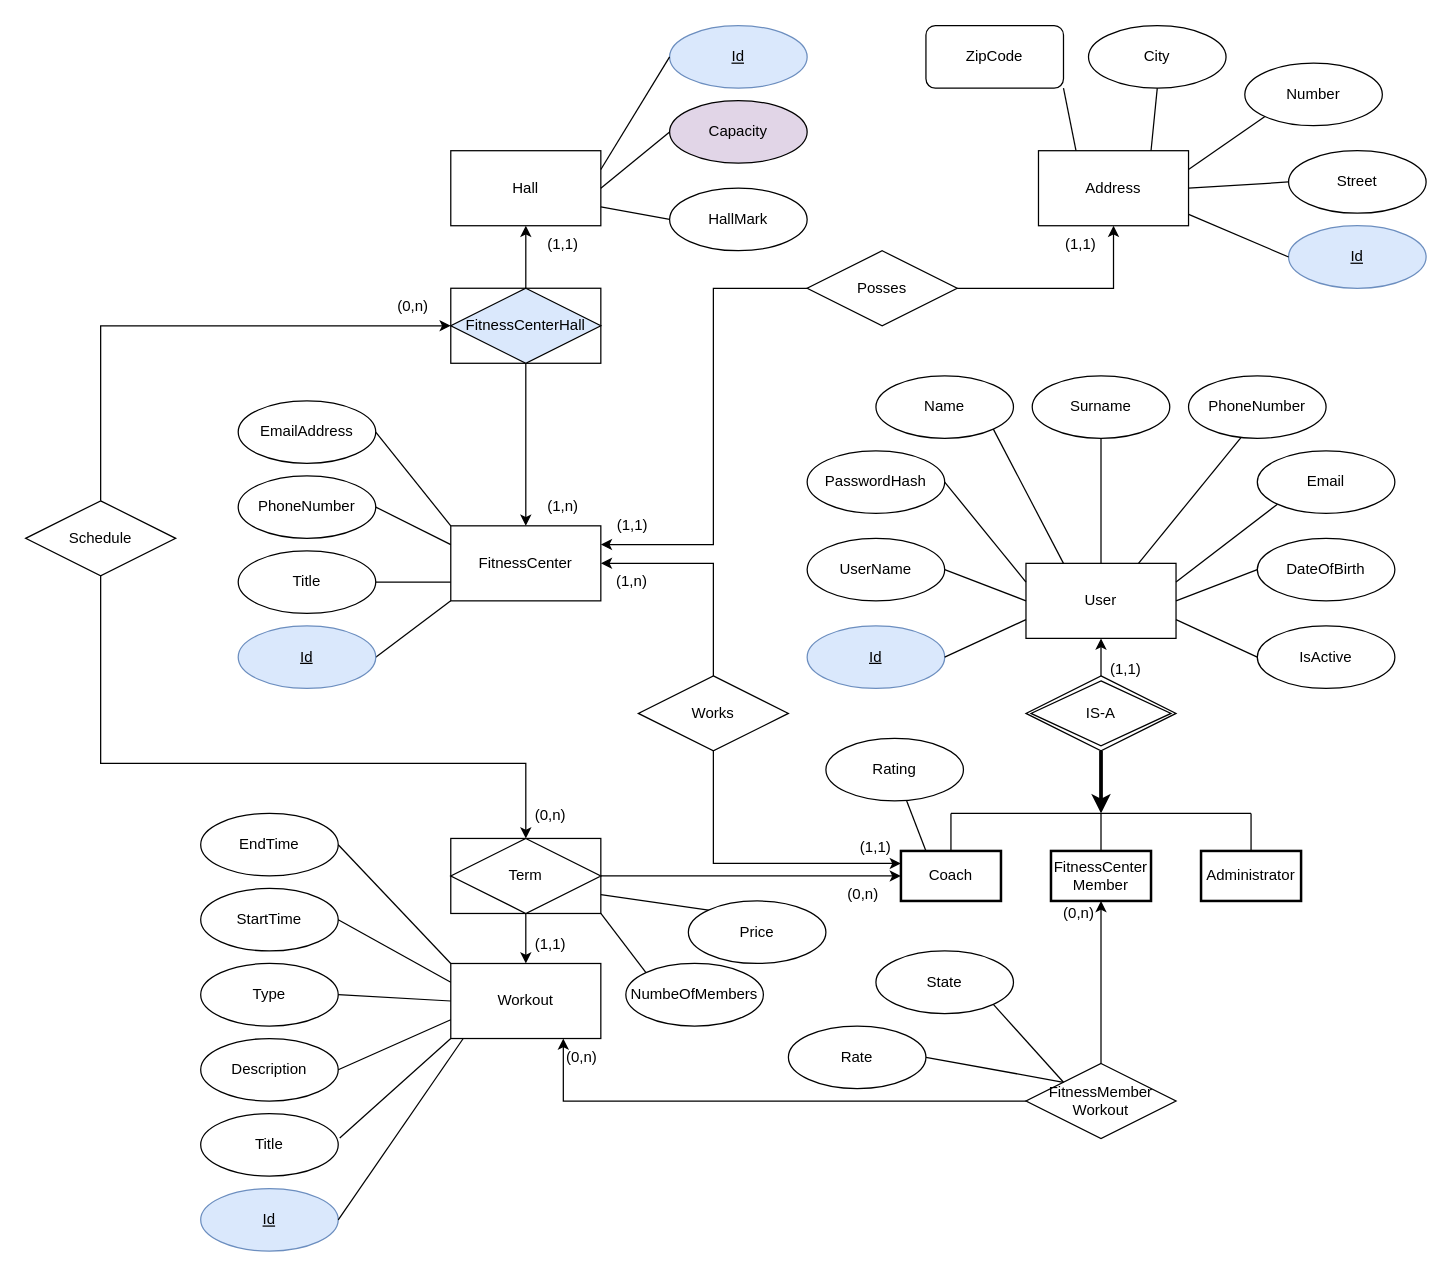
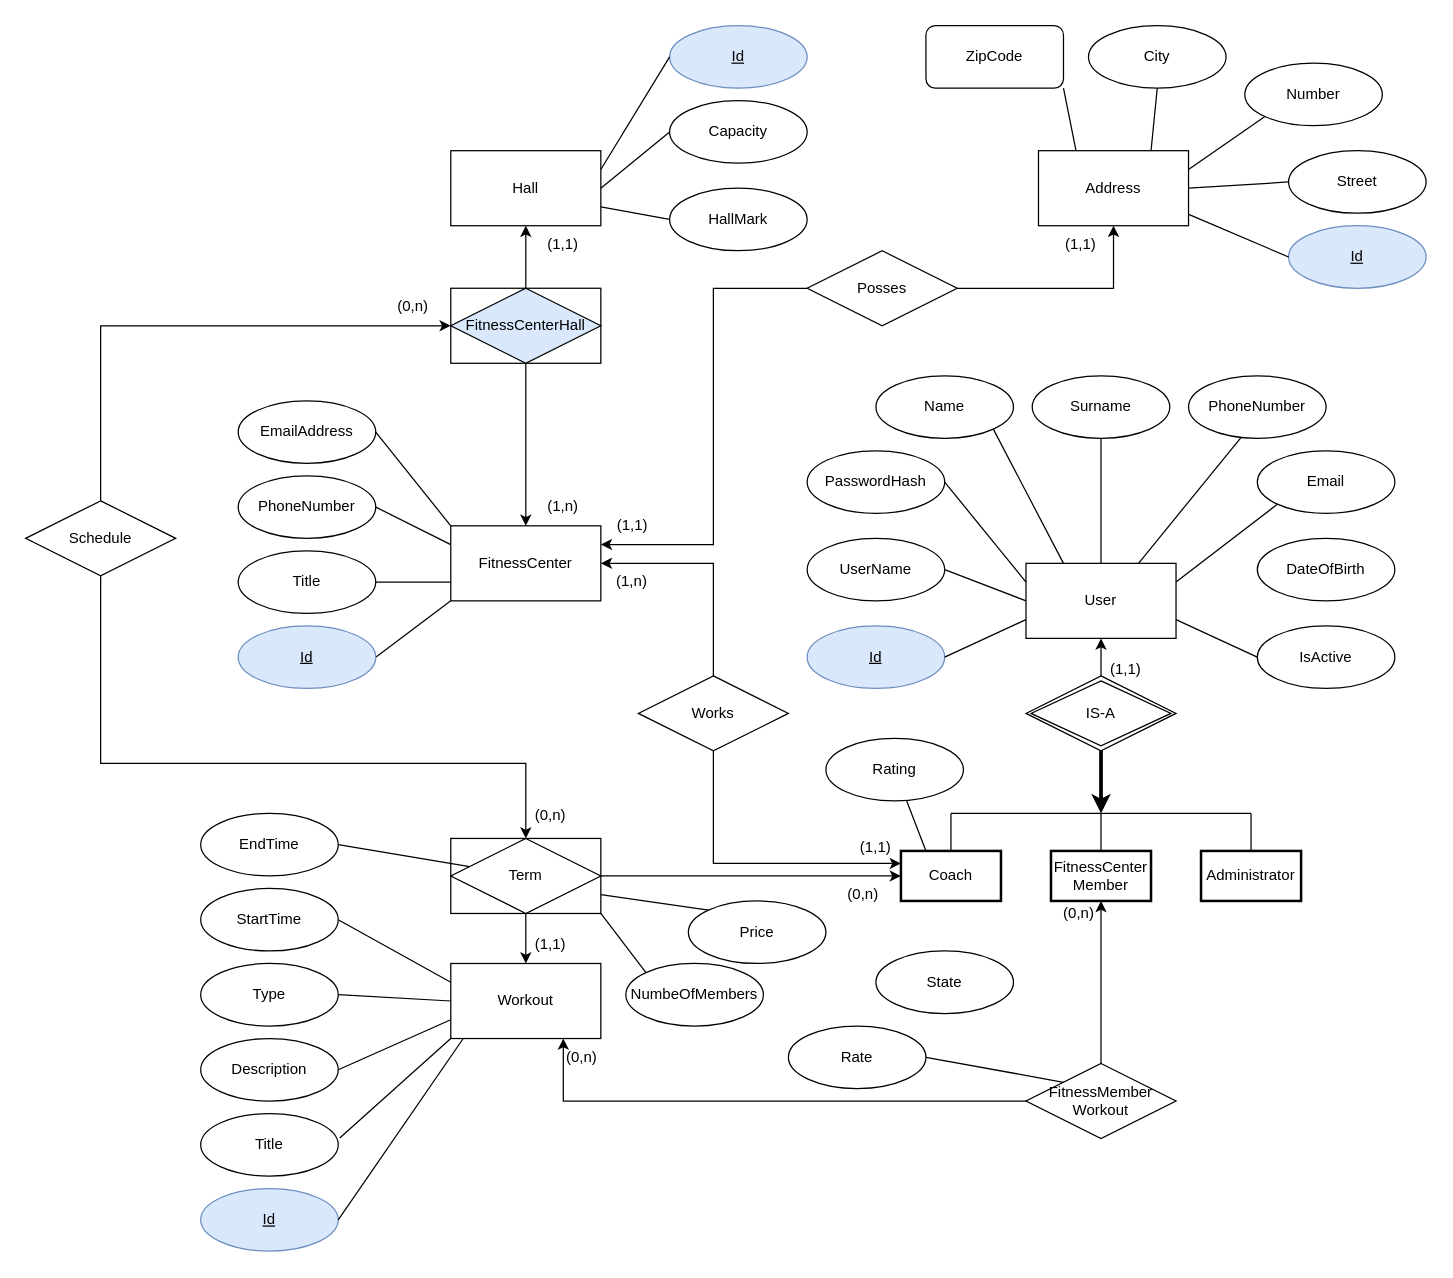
node "Capacity": fillcolor #e1d5e7 -> #ffffff
edge "DateOfBirth" -- "User": removed
edge "EndTime" -- "Workout": now "EndTime" -- "Term"
edge "State" -- "FitnessMember Workout": removed
